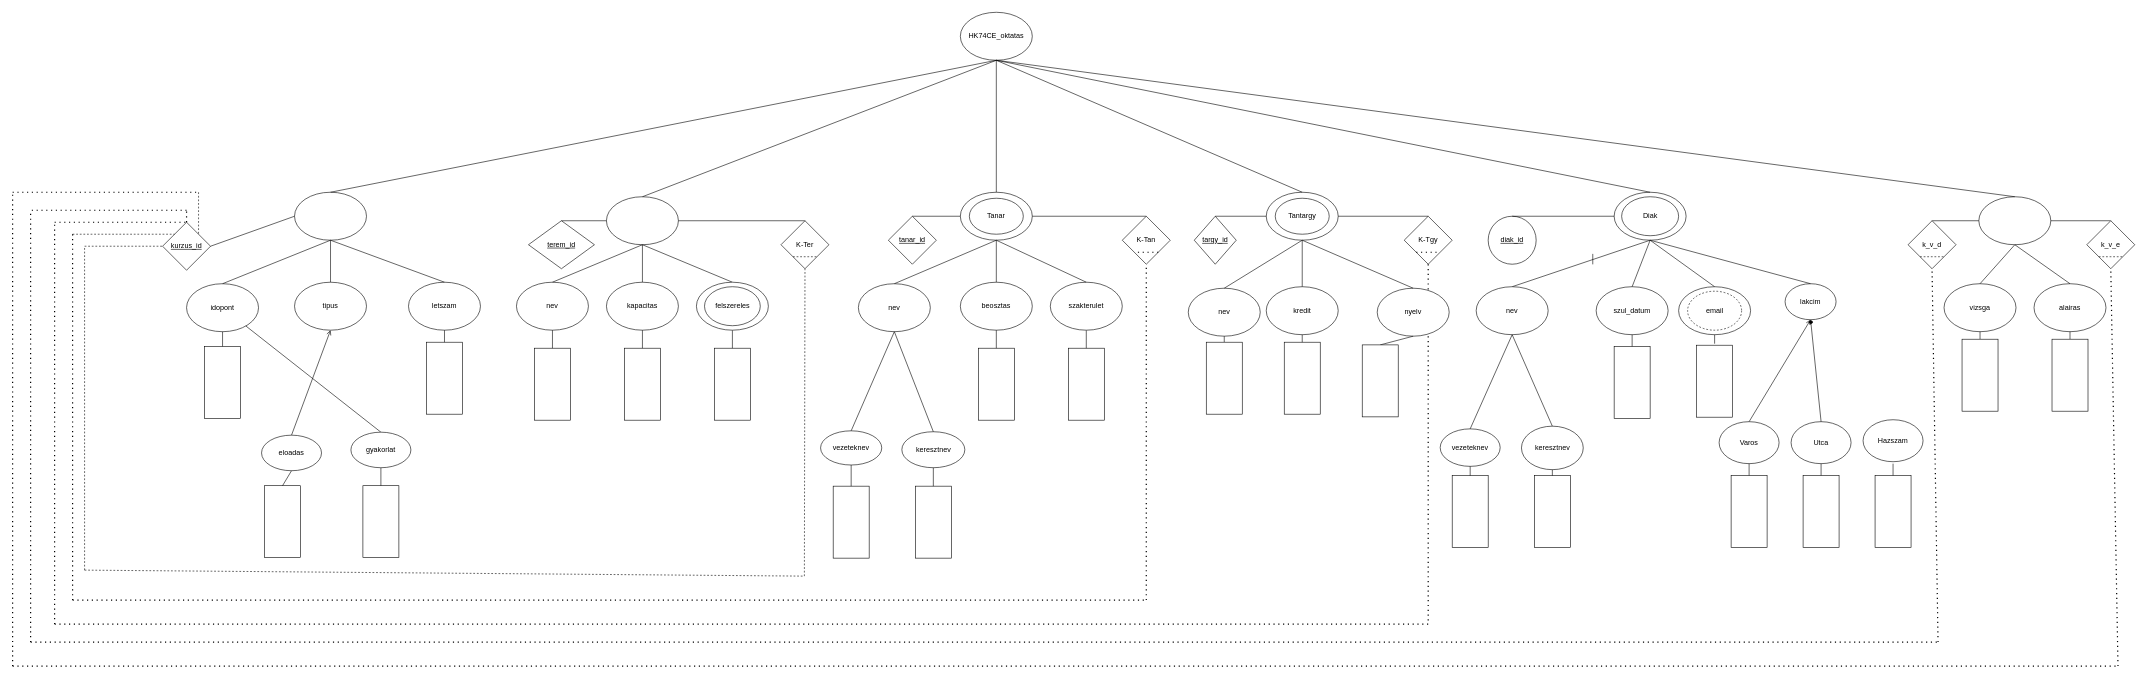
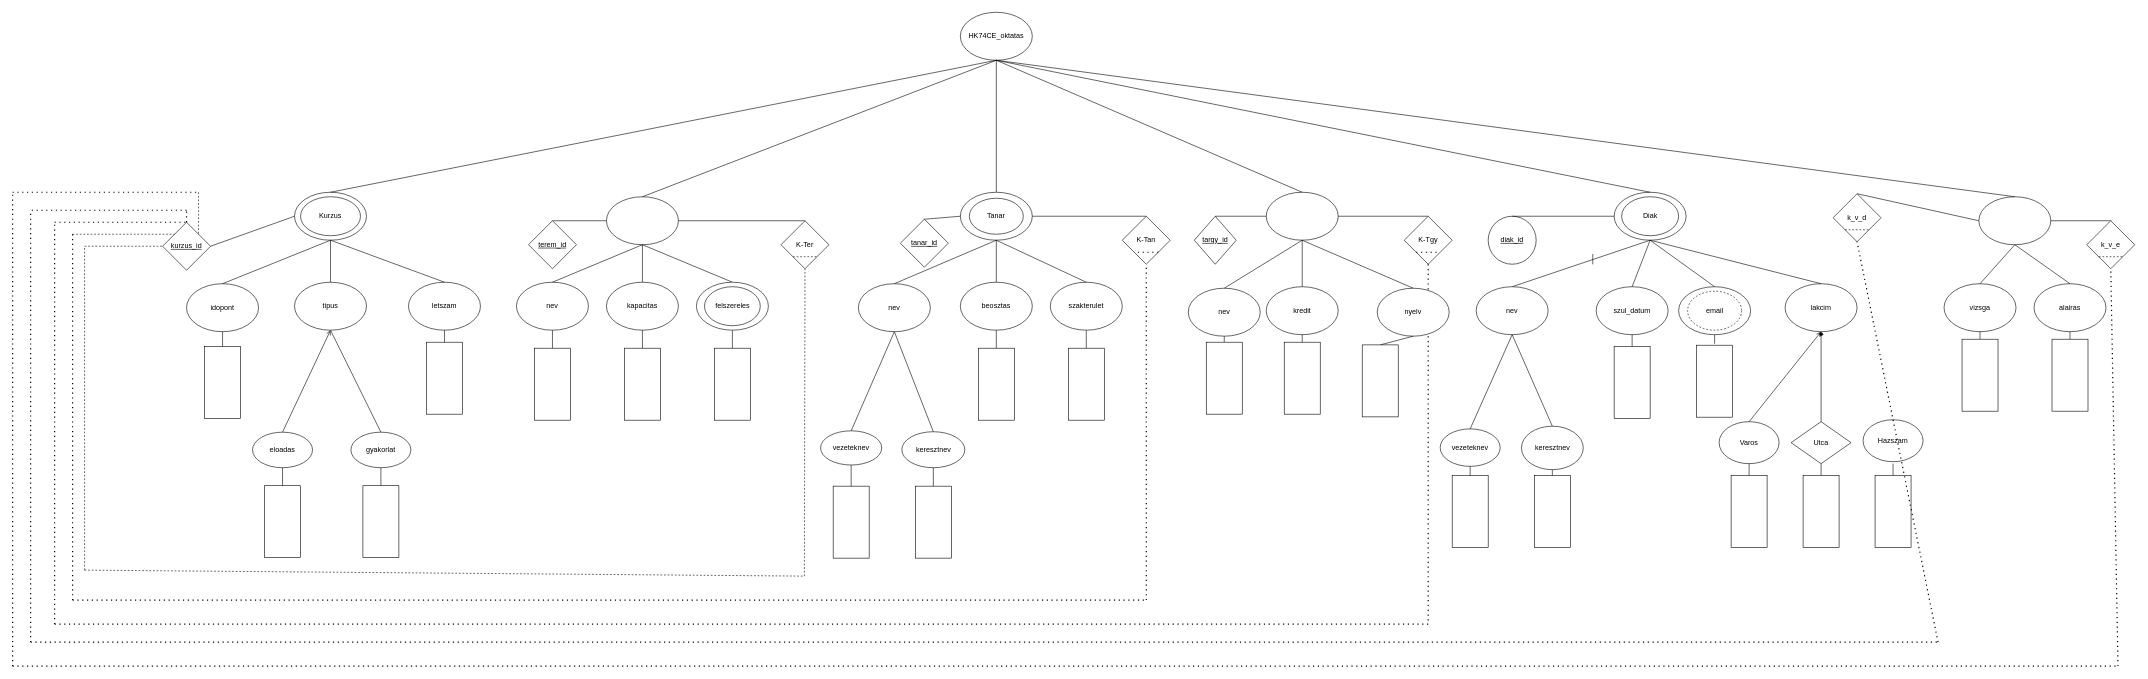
node "Kurzus": added
node "Tantargy": removed
node "tanar_id": moved (912, 240) -> (924, 243)
node "terem_id": size 66x48 -> 48x48
node "k_v_d": moved (1932, 245) -> (1857, 218)
node "lakcim": size 51x36 -> 72x48
edge "idopont" -- "gyakorlat": now "tipus" -- "gyakorlat"
node "Utca": shape ellipse -> diamond
node "eloadas": moved (291, 453) -> (282, 450)
